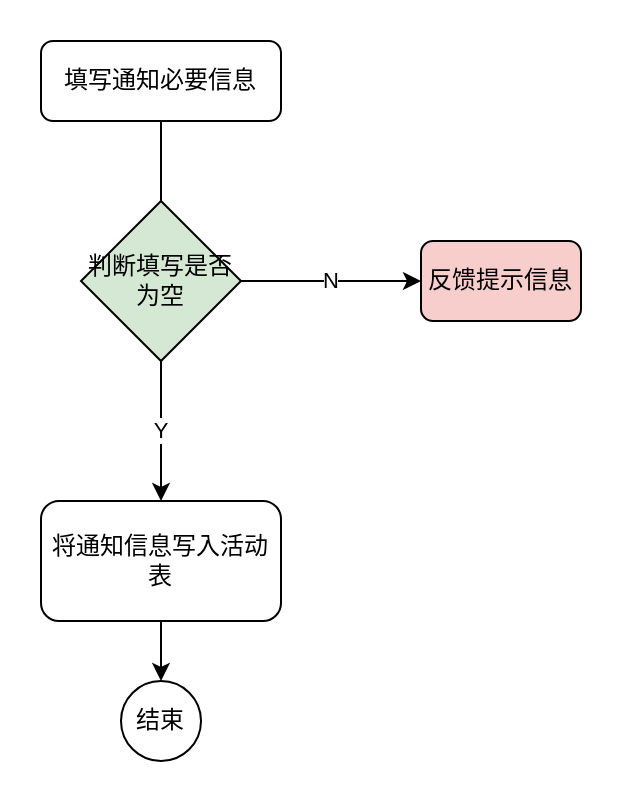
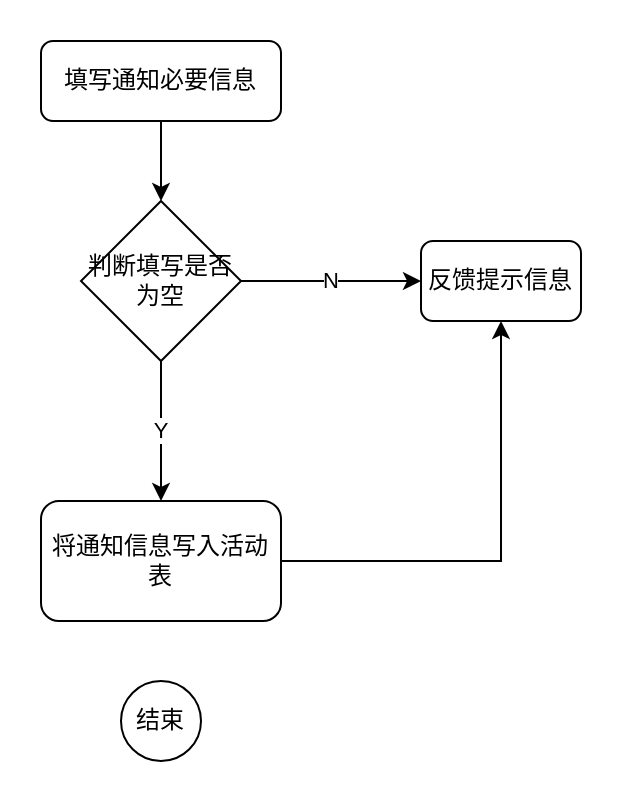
edge "填写通知必要信息" -- "判断填写是否为空": arrowhead none -> classic
node "判断填写是否为空": fillcolor #d5e8d4 -> #ffffff
node "反馈提示信息": fillcolor #f8cecc -> #ffffff
edge "将通知信息写入活动表" -> "结束": now "将通知信息写入活动表" -> "反馈提示信息"
